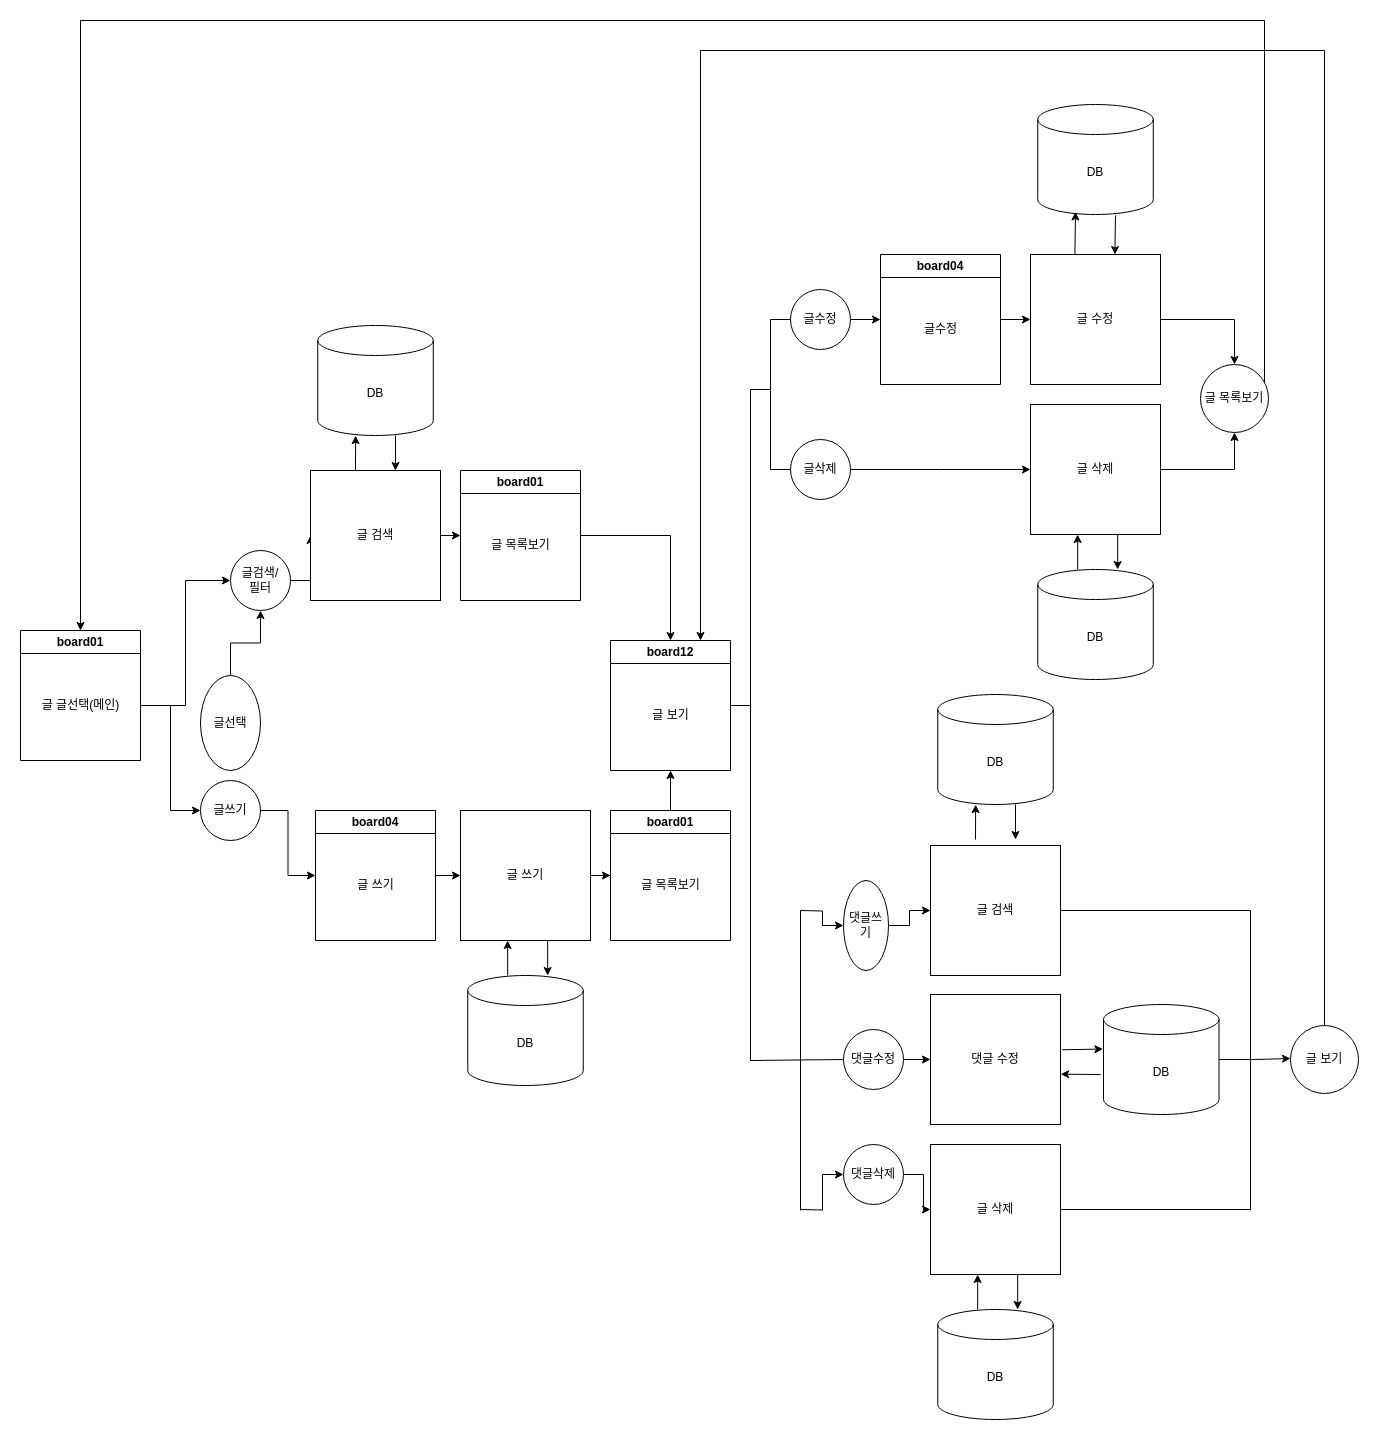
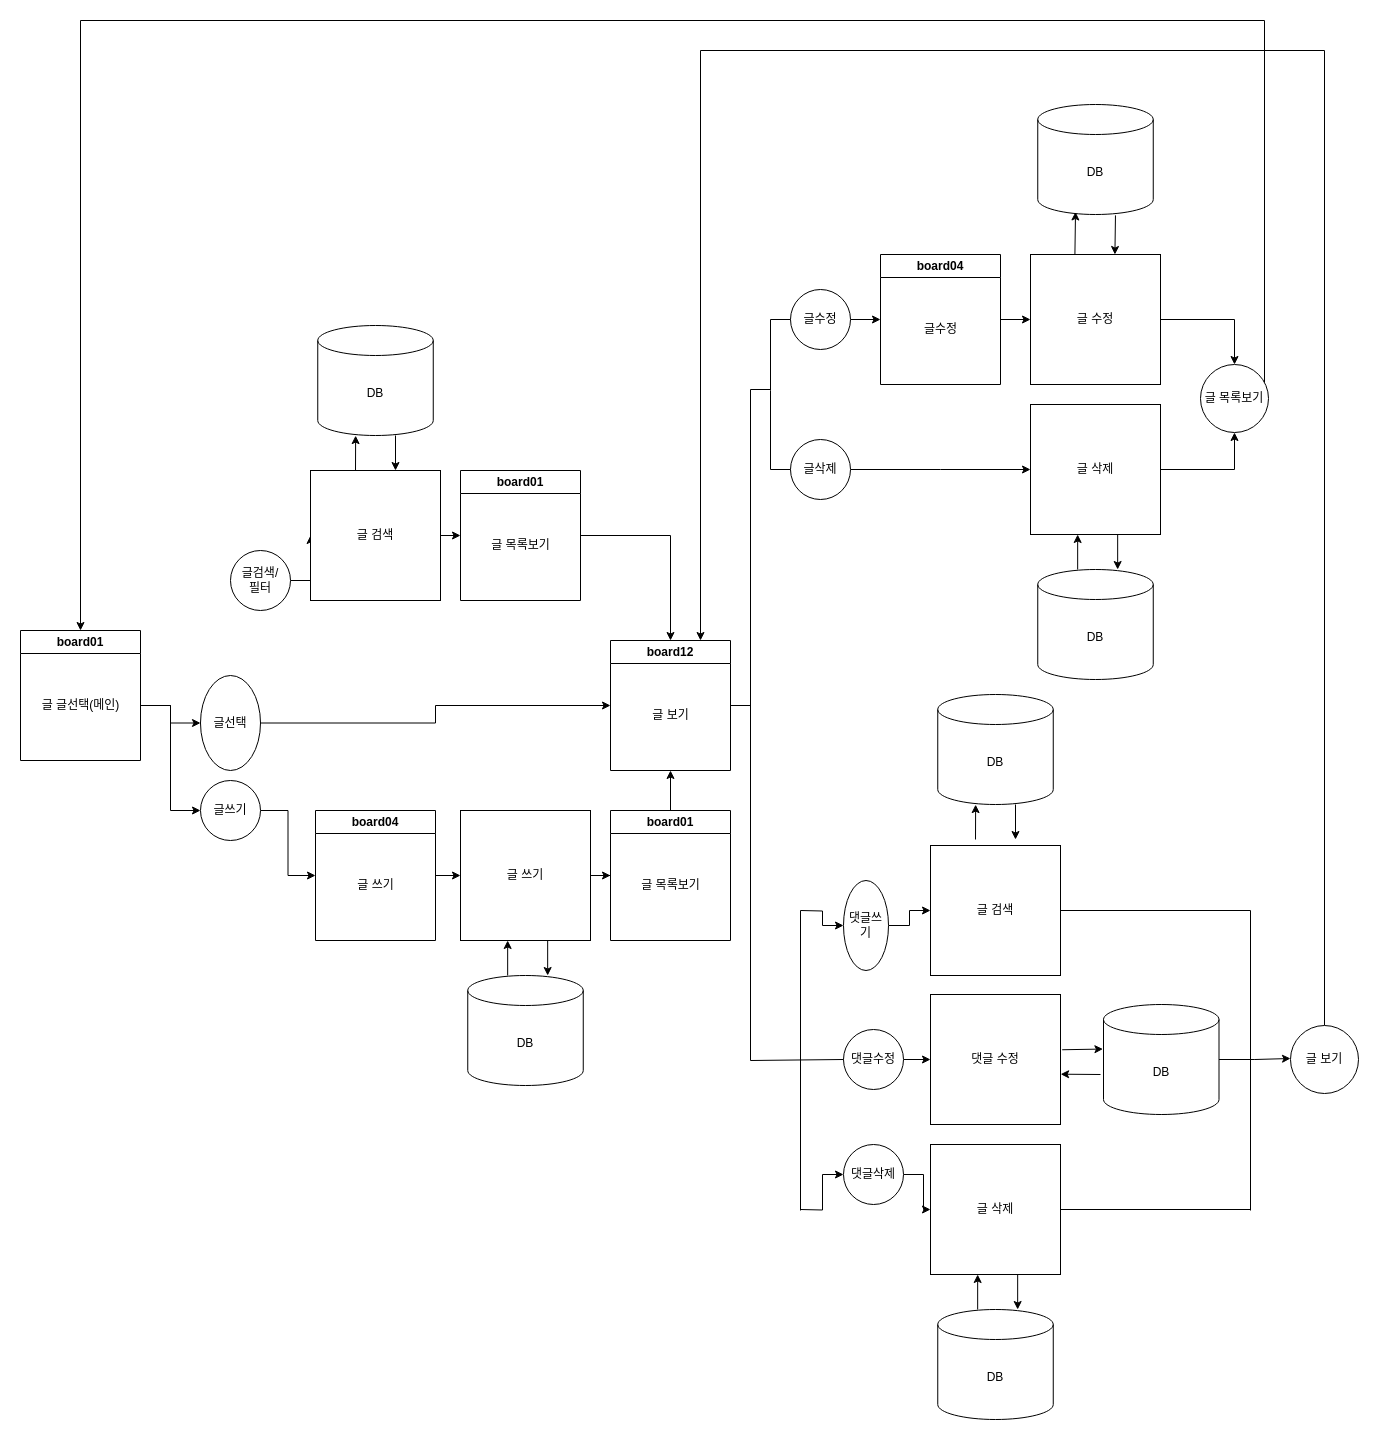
edge "글 글선택(메인)" -> "글검색/ 필터": removed
edge "글선택" -> "글검색/ 필터": now "글선택" -> "board12"
edge "글 글선택(메인)" -> "글선택": added
